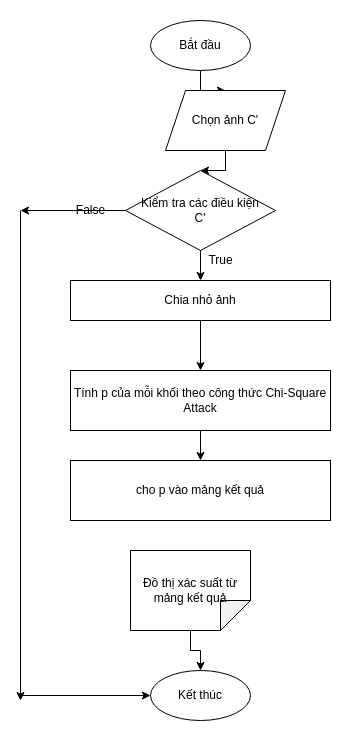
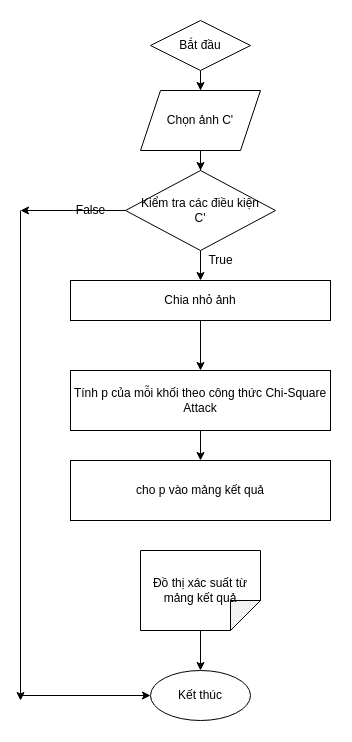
node "Bắt đầu": shape ellipse -> diamond
node "Chọn ảnh C'": moved (226, 121) -> (201, 121)
node "Đồ thị xác suất từ mảng kết quả": moved (191, 591) -> (201, 591)
